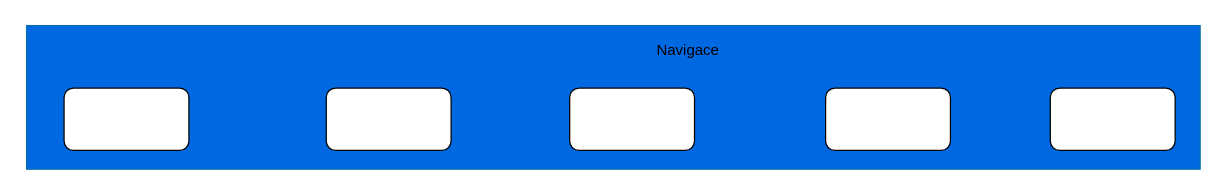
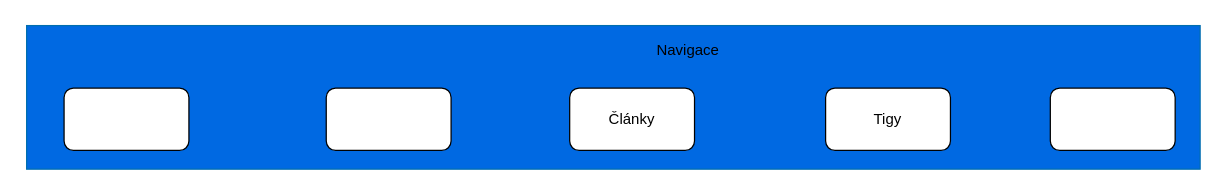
node "Články": added
node "Tigy": added
